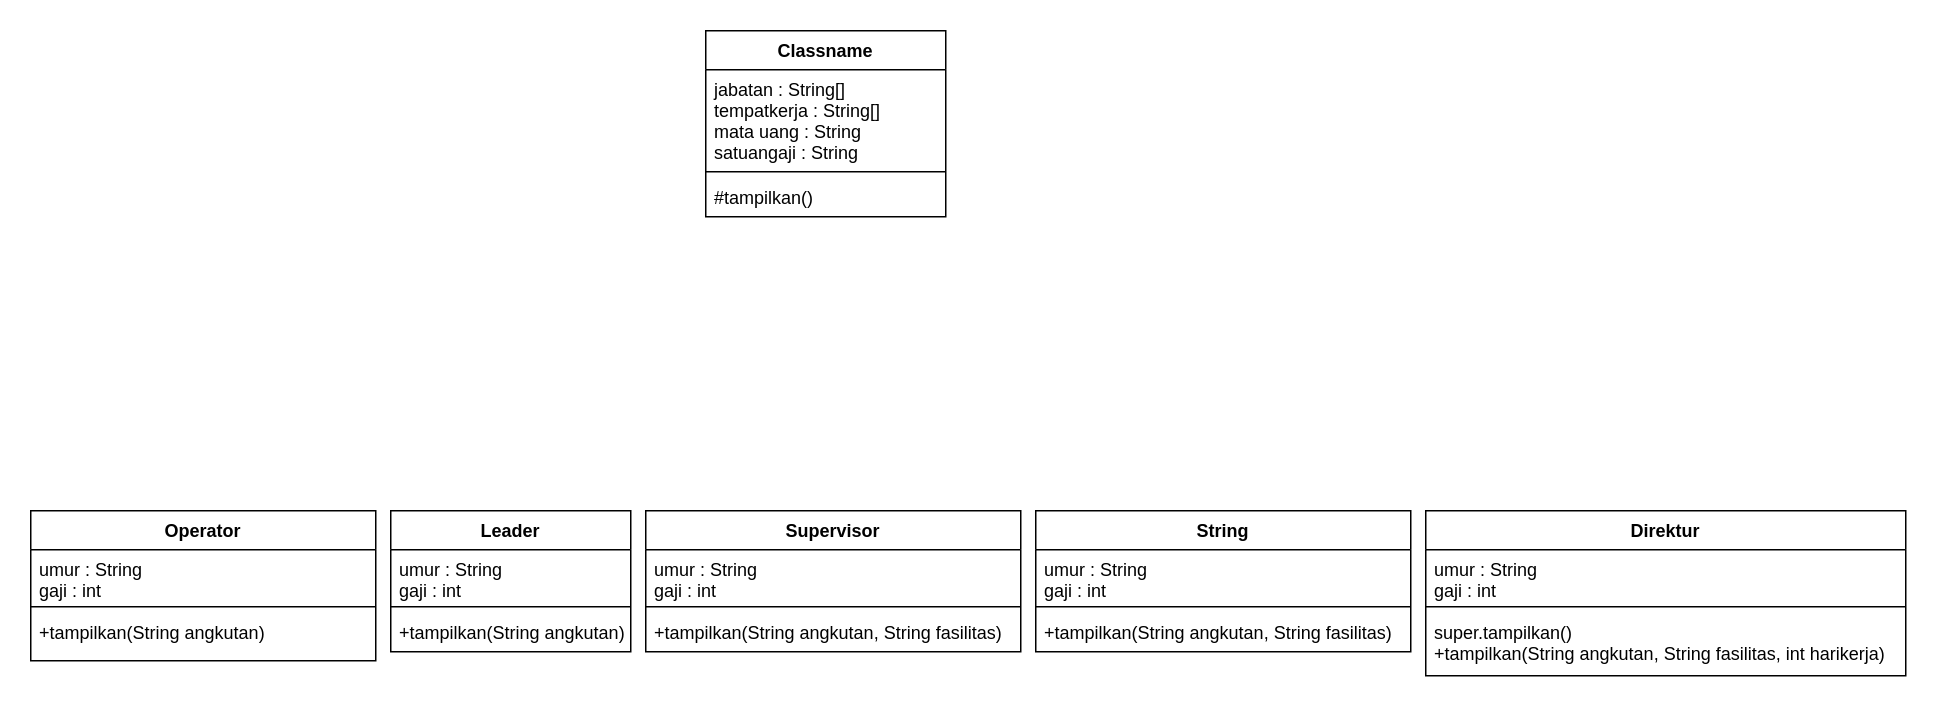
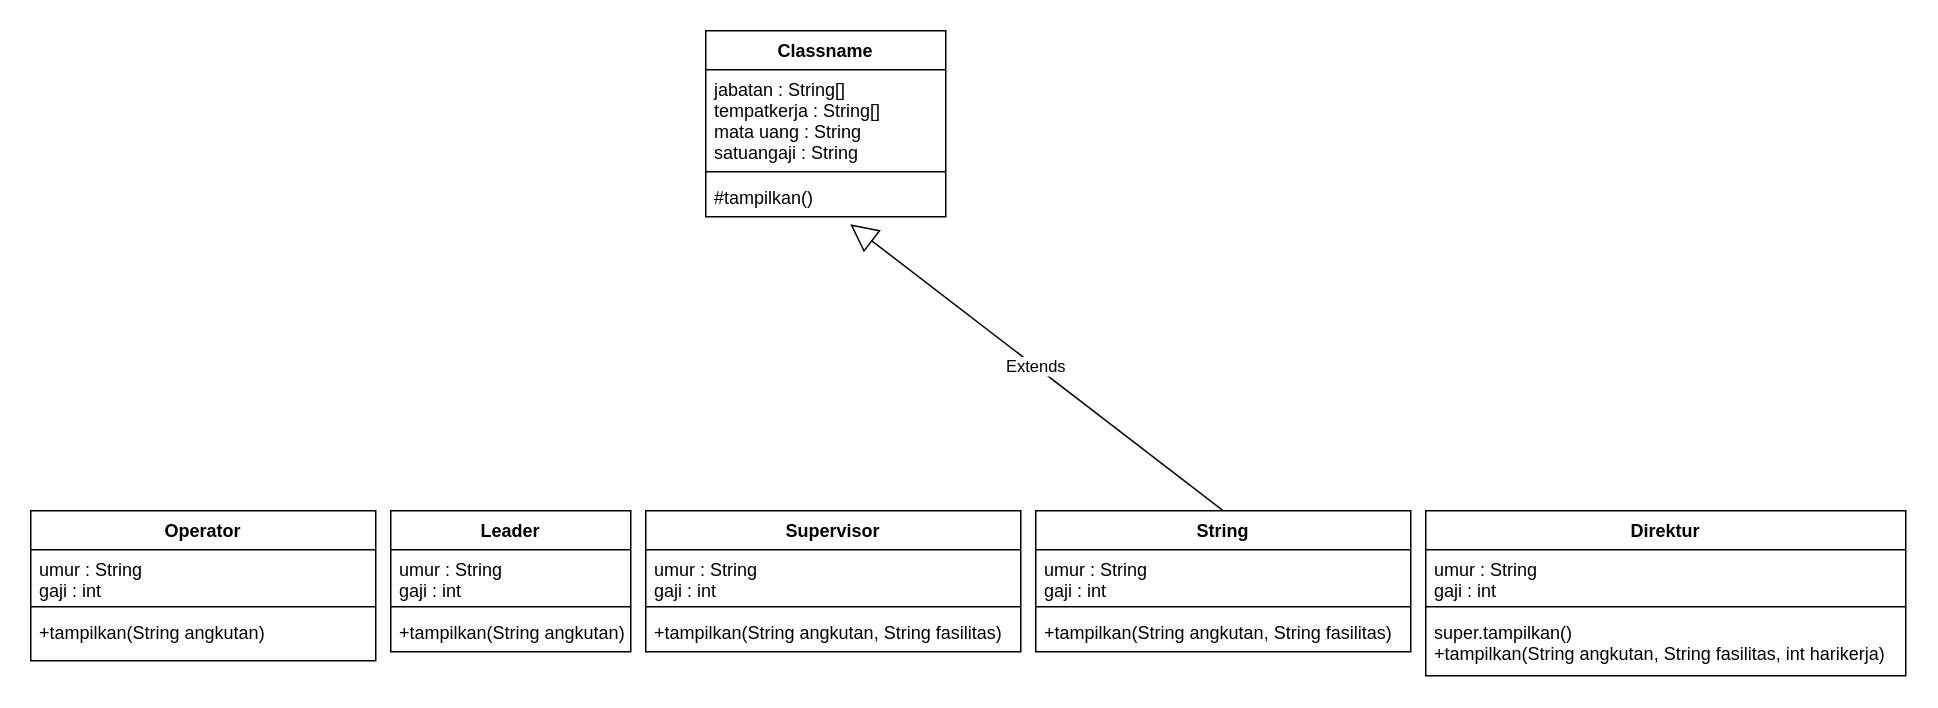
edge "String" -> "#tampilkan()": added, label "Extends"
